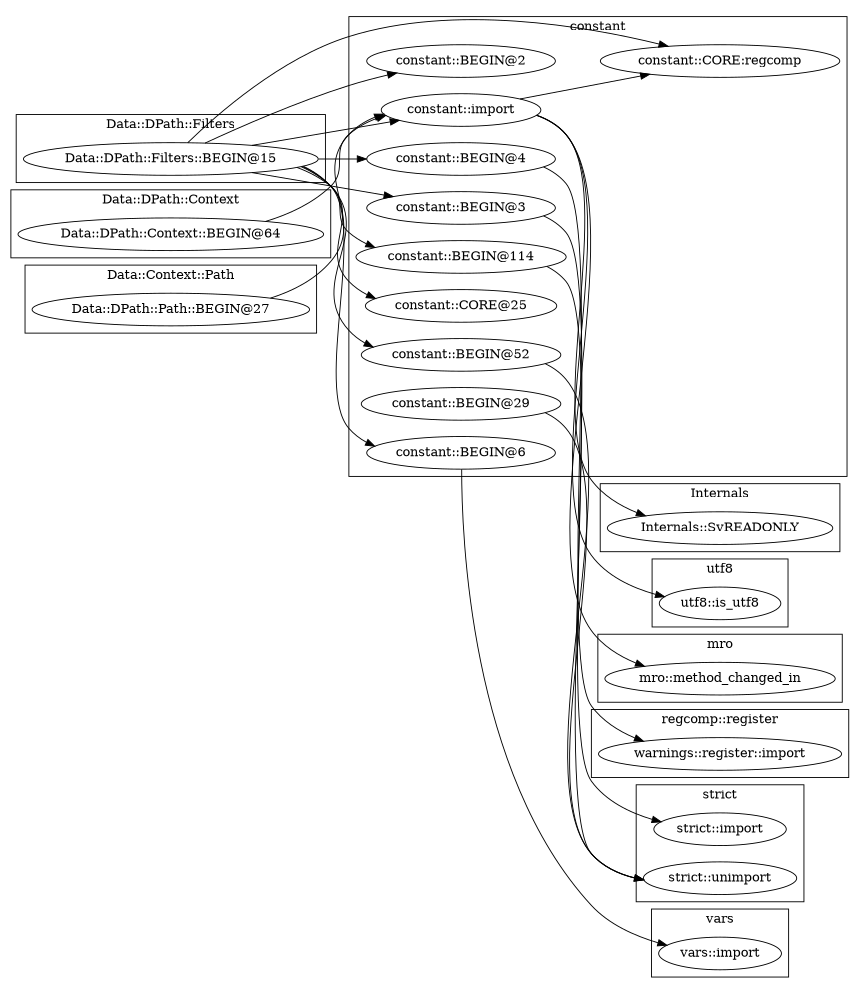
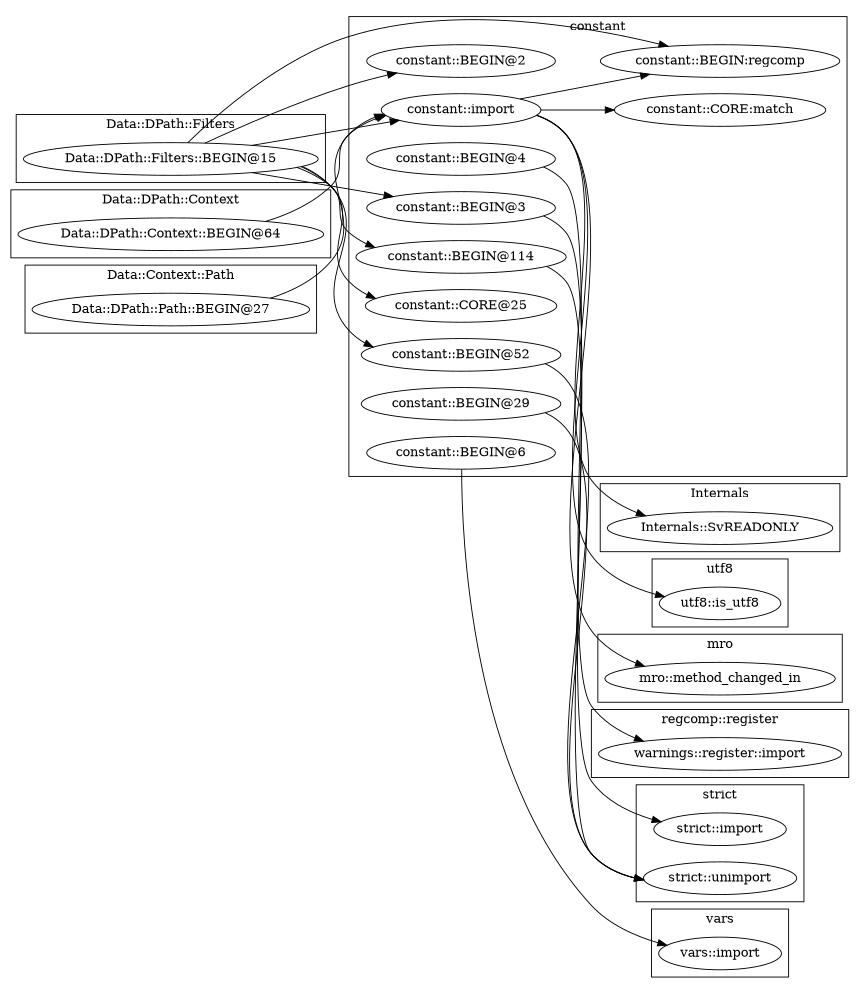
node "constant::CORE:regcomp": label "constant::CORE:regcomp" -> "constant::BEGIN:regcomp"
node "constant::CORE:match": added
edge "Data::DPath::Filters::BEGIN@15" -> "constant::BEGIN@4": removed
edge "Data::DPath::Filters::BEGIN@15" -> "constant::BEGIN@6": removed
